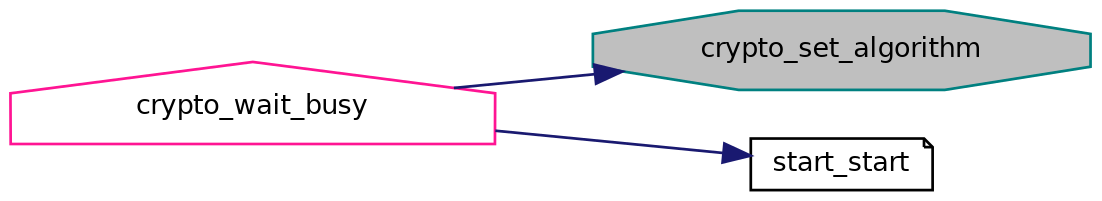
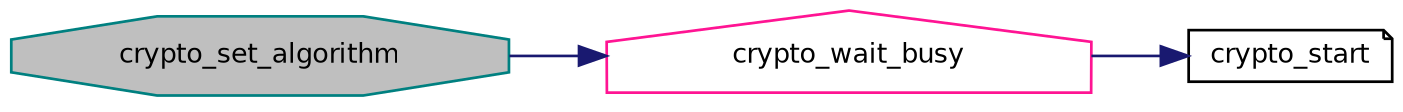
edge "crypto_wait_busy" -> "crypto_set_algorithm": reversed
node "start_start": label "start_start" -> "crypto_start"
